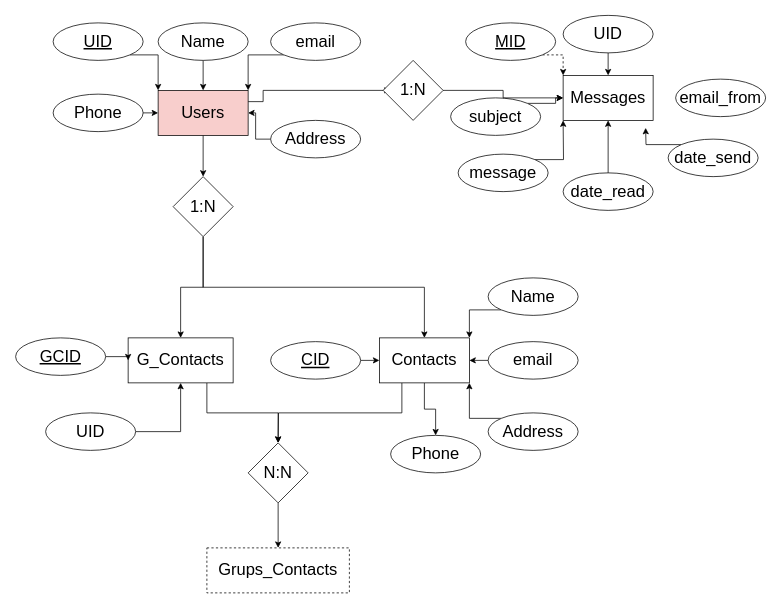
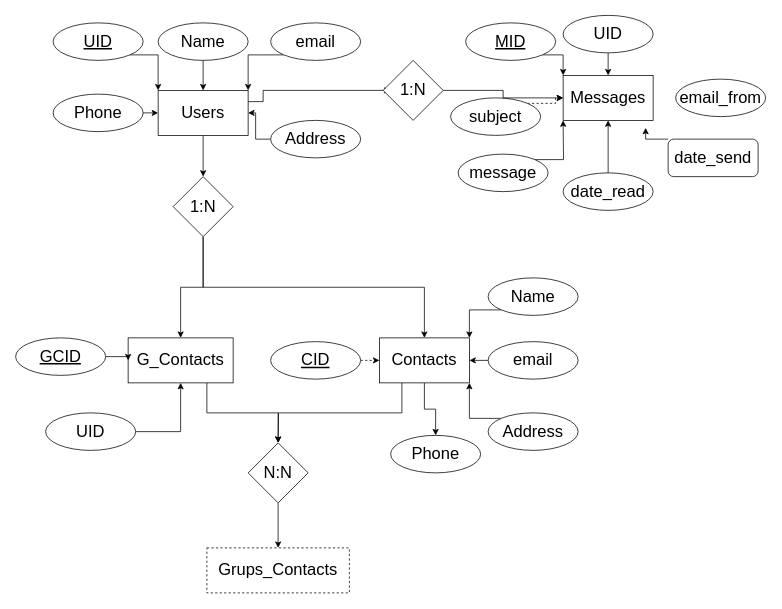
edge "MID" -> "Messages": style dashed -> solid
edge "subject" -> "Messages": style solid -> dashed
node "Users": fillcolor #f8cecc -> #ffffff
node "date_send": shape ellipse -> rounded rectangle
edge "CID" -> "Contacts": style solid -> dashed
